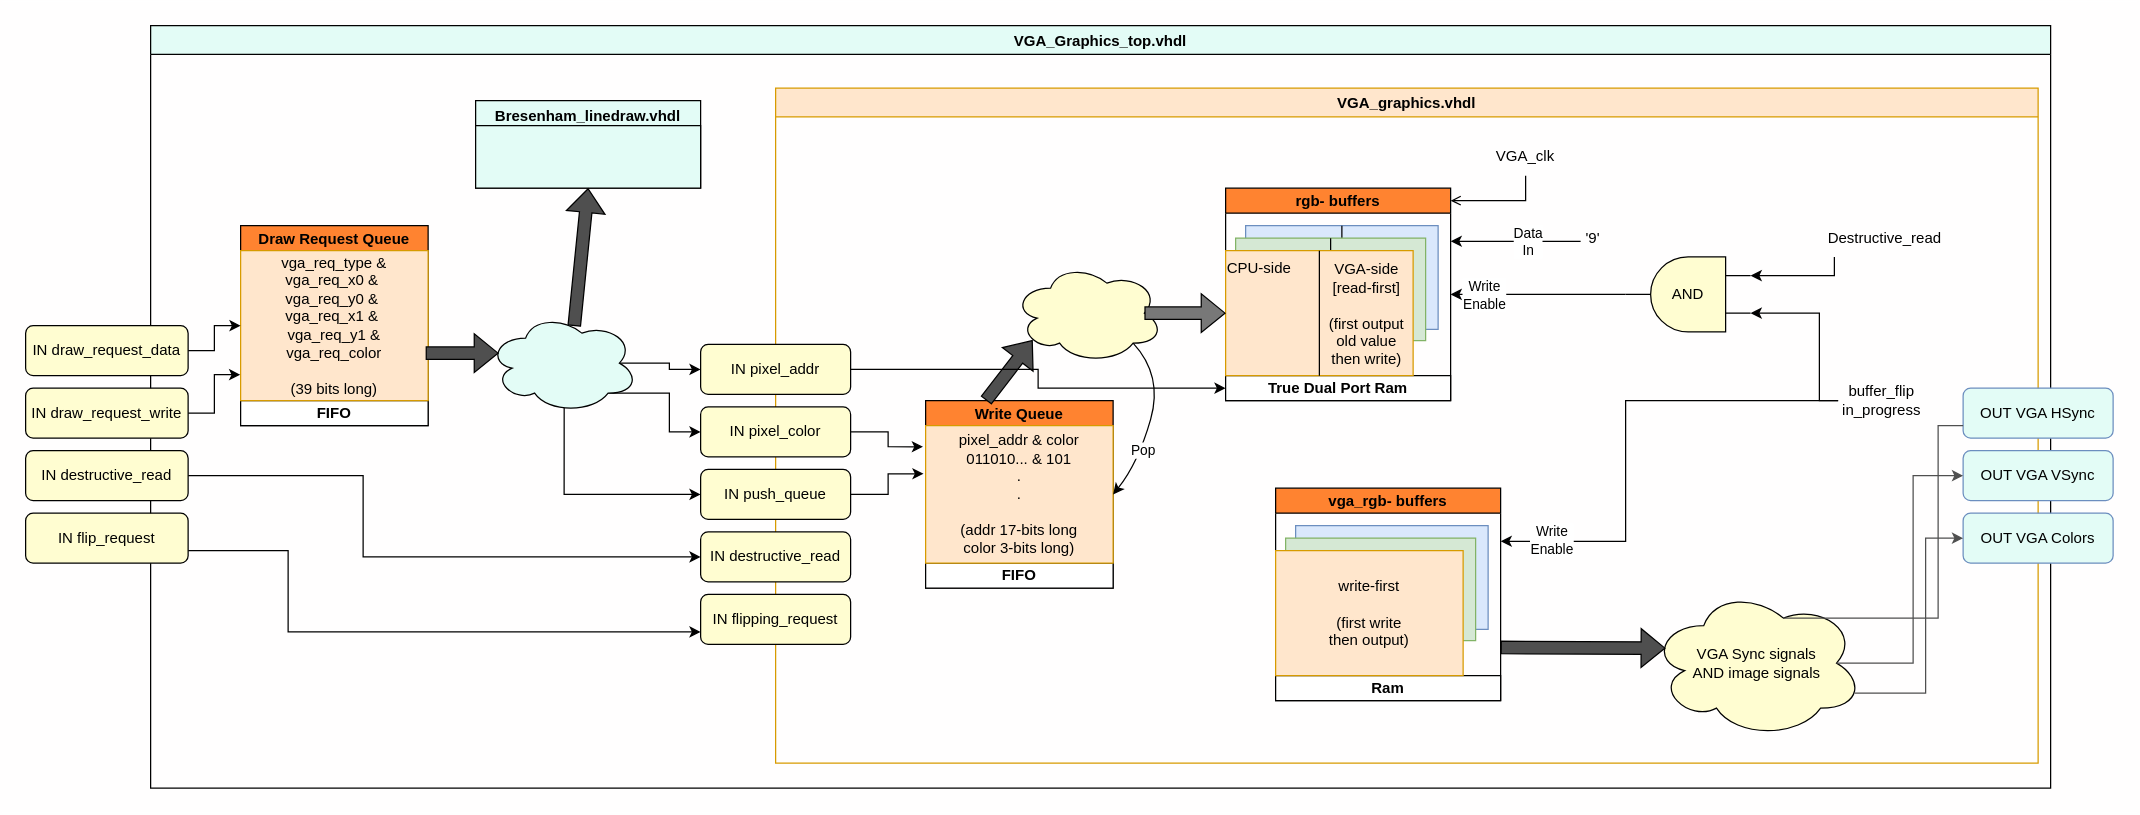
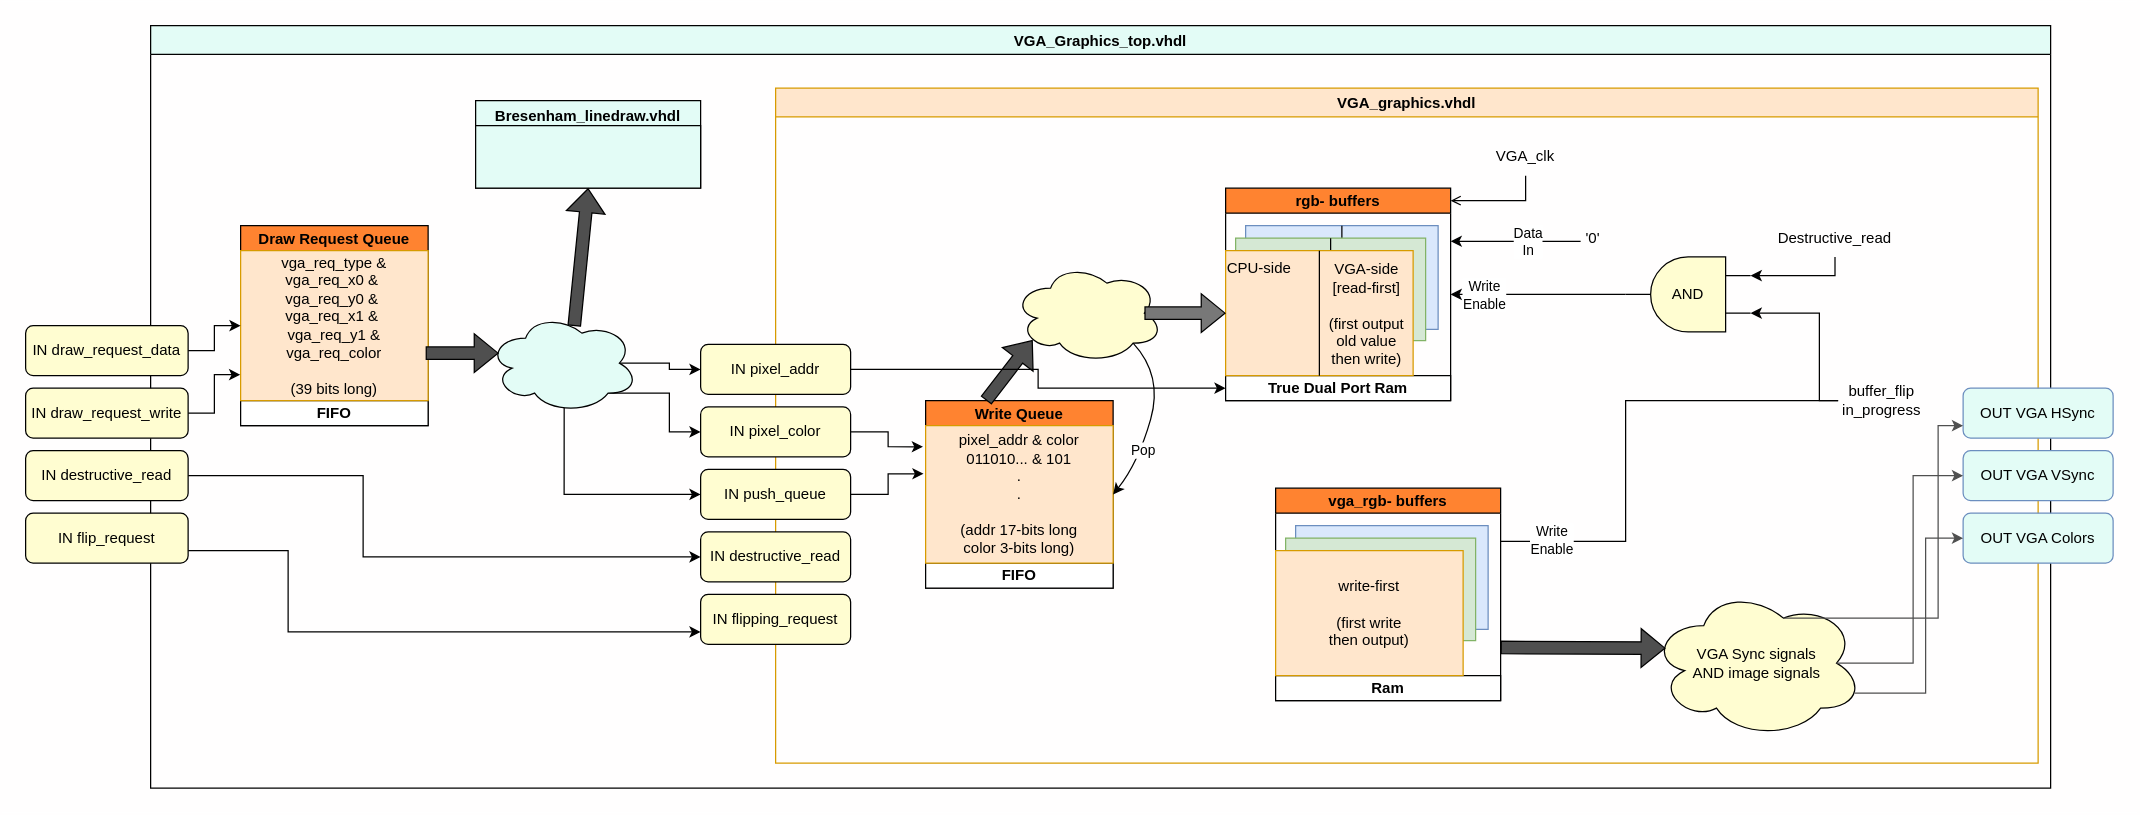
node "'9'": label "'9'" -> "'0'"
node "Destructive_read": moved (1885, 238) -> (1835, 238)
edge "OUT VGA HSync" -- "VGA Sync signals AND image signals": arrowhead none -> classic
edge "buffer_flip in_progress" -> "vga_rgb- buffers": arrowhead classic -> none
